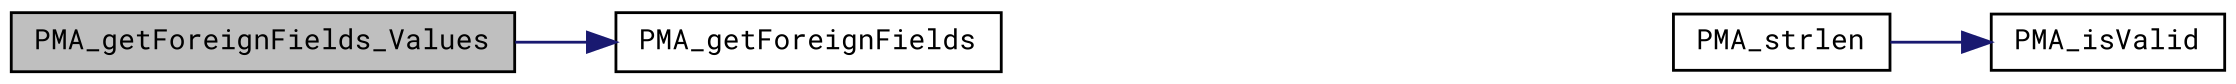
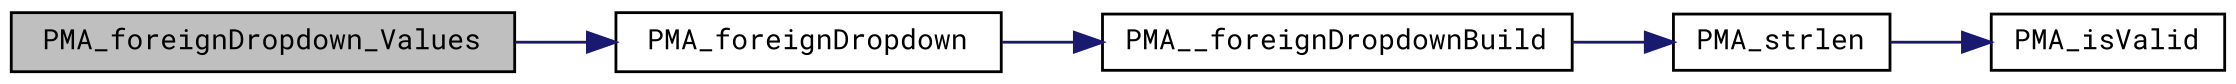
node "PMA_getForeignFields_Values": label "PMA_getForeignFields_Values" -> "PMA_foreignDropdown_Values"
node "PMA_getForeignFields": label "PMA_getForeignFields" -> "PMA_foreignDropdown"
node "PMA__foreignDropdownBuild": added
